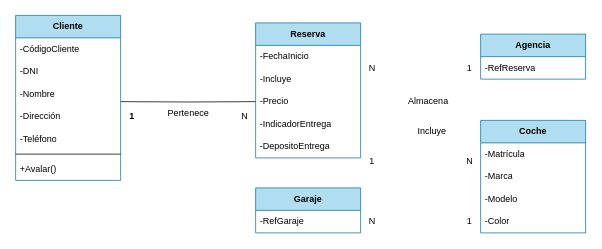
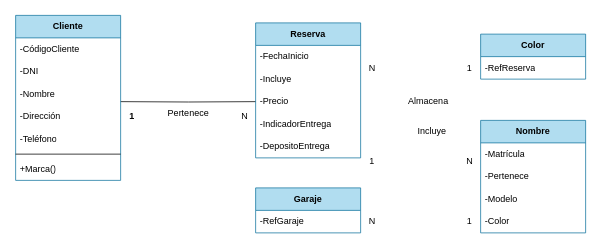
node "Agencia": label "Agencia" -> "Color"
node "Coche": label "Coche" -> "Nombre"
node "+Avalar()": label "+Avalar()" -> "+Marca()"
node "-Marca": label "-Marca" -> "-Pertenece"
